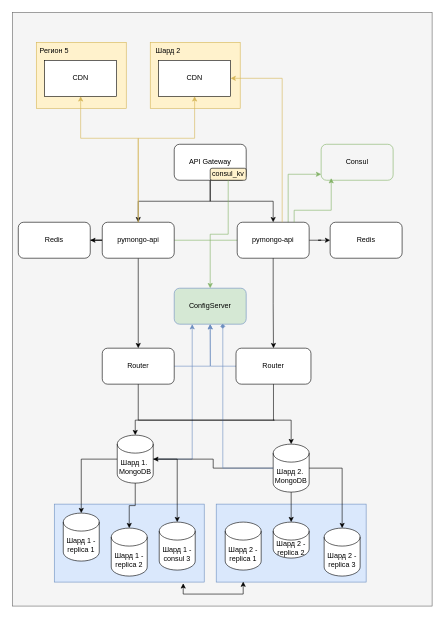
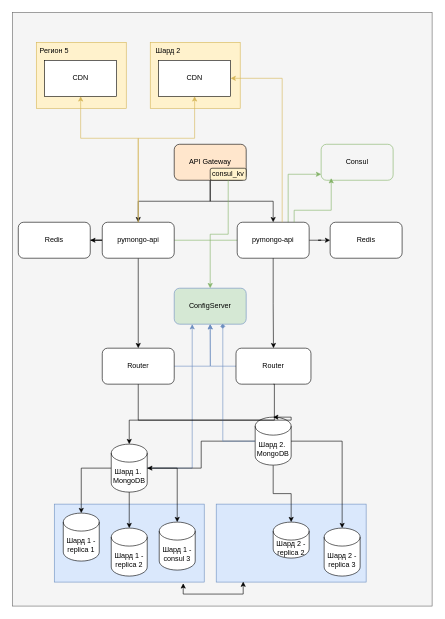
node "API Gateway": fillcolor #ffffff -> #ffe6cc
node "Шард 1. MongoDB": moved (135, 459) -> (129, 468)
node "Шард 2. MongoDB": moved (291, 468) -> (273, 441)
node "Шард 2 - replica 1": removed
